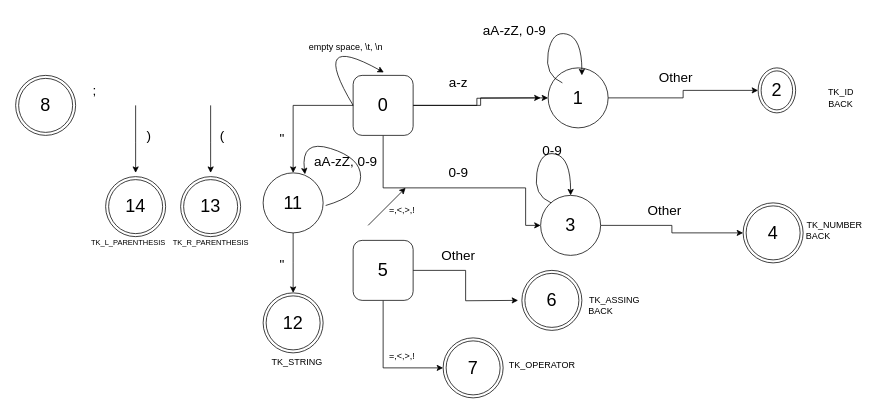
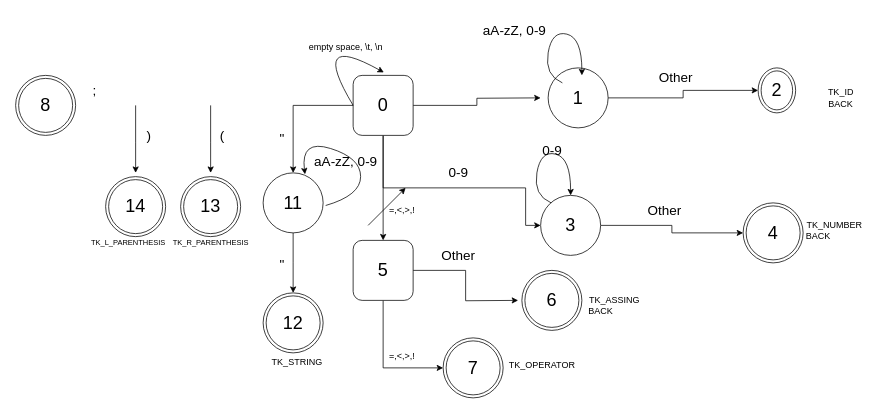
node "a-z": removed
edge "0" -> "1": now "0" -> "5"
